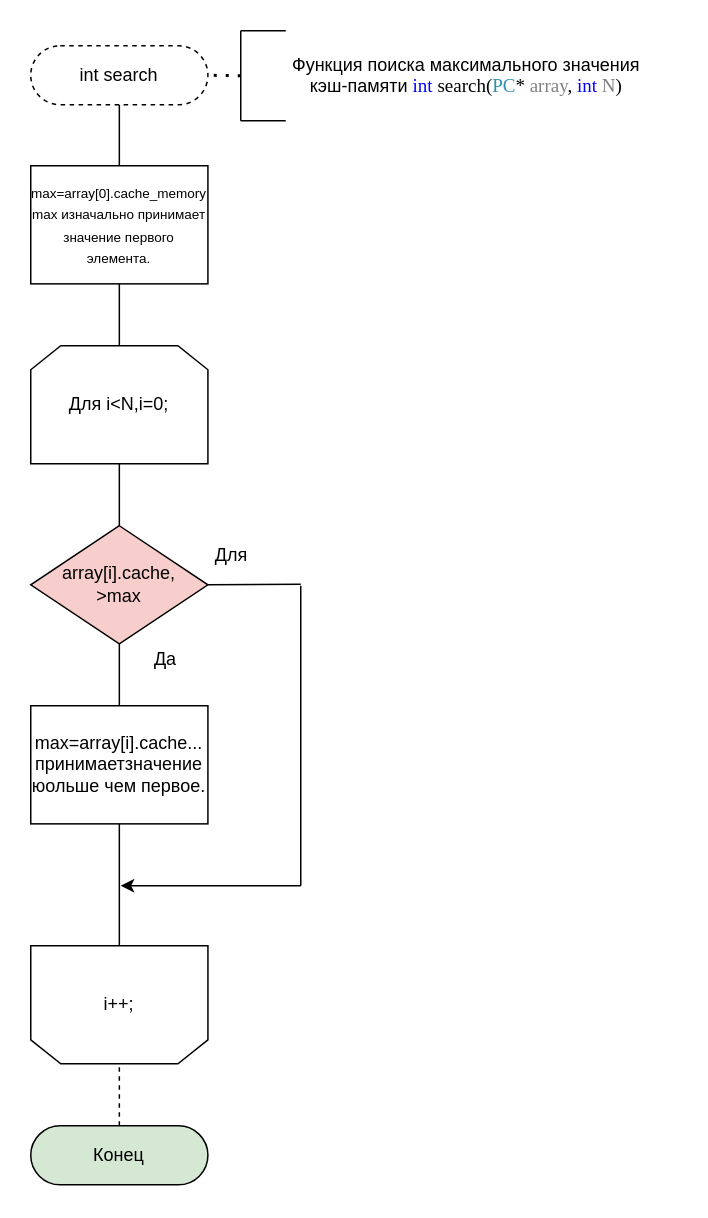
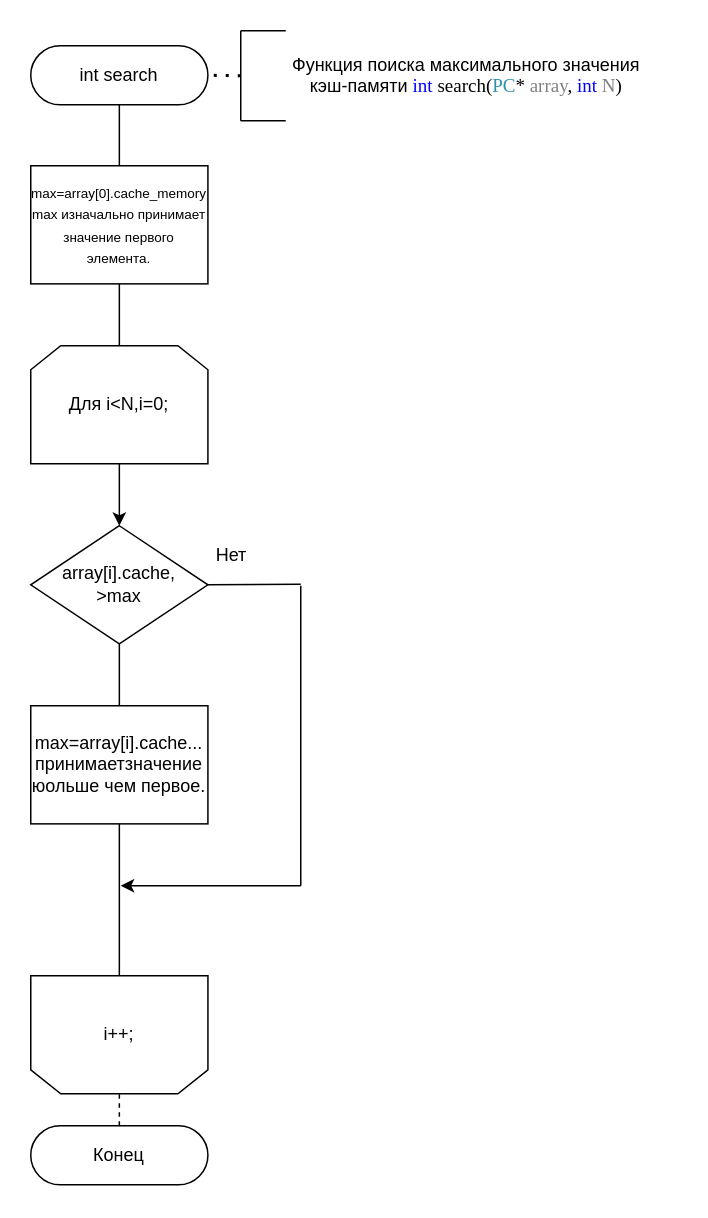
node "int search": style dashed -> solid
edge "Для i<N,i=0;" -- "array[i].cache, >max": arrowhead none -> classic
node "Для": label "Для" -> "Нет"
node "array[i].cache, >max": fillcolor #f8cecc -> #ffffff
node "Да": removed
node "i++;": moved (119, 1005) -> (119, 1035)
node "Конец": fillcolor #d5e8d4 -> #ffffff
